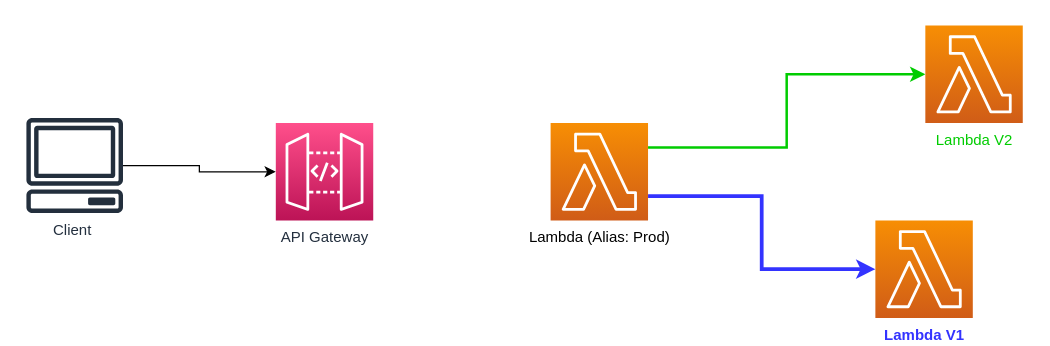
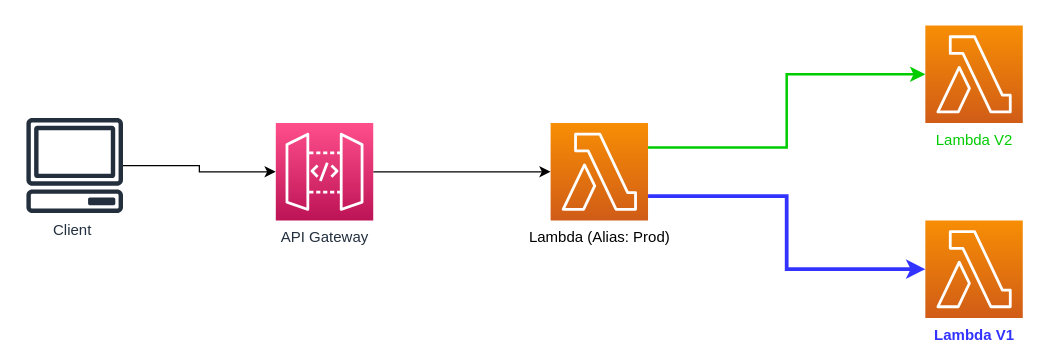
edge "API Gateway" -> "Lambda (Alias: Prod)": added
node "Lambda V1": moved (924, 269) -> (974, 269)
